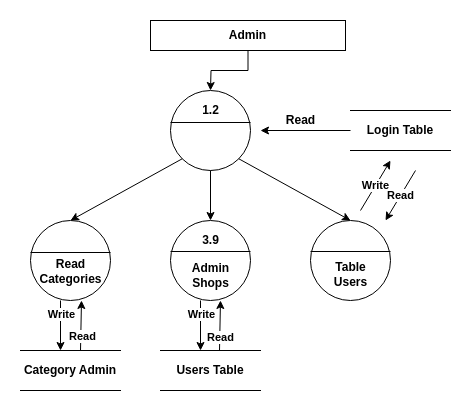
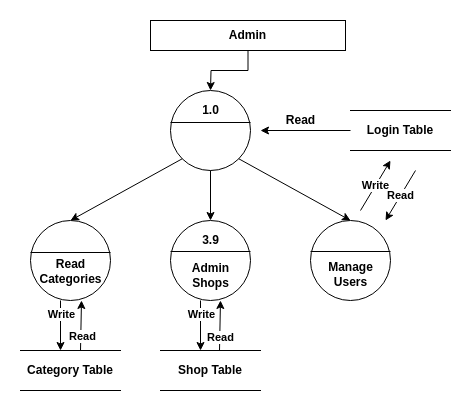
node "1.2": label "1.2" -> "1.0"
node "Table Users": label "Table Users" -> "Manage Users"
node "Category Admin": label "Category Admin" -> "Category Table"
node "Users Table": label "Users Table" -> "Shop Table"
